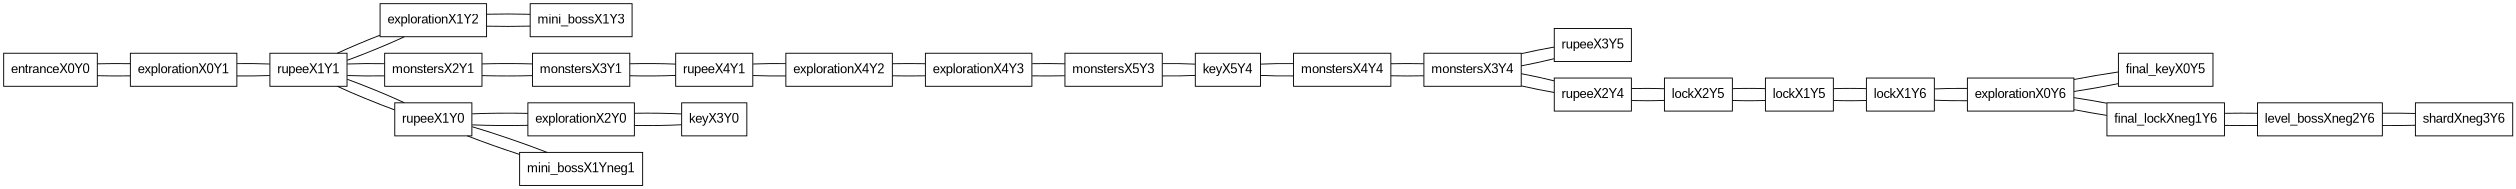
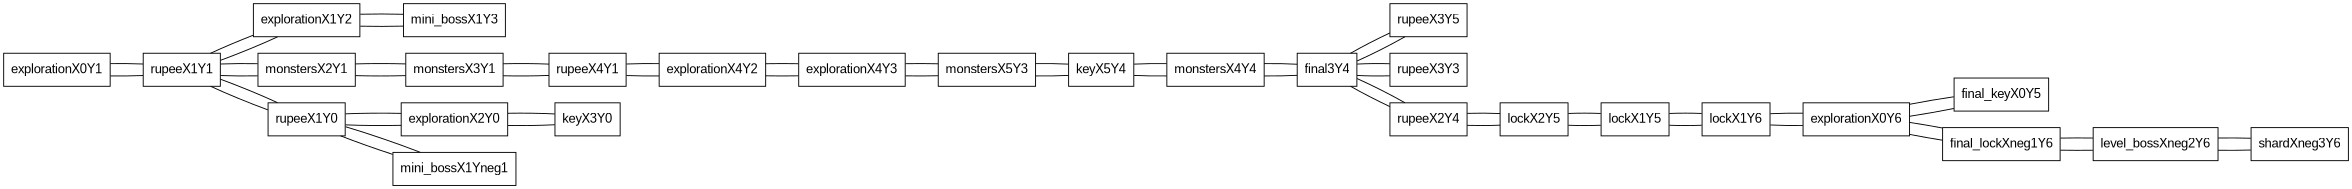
node "entranceX0Y0": removed
node "rupeeX3Y3": added
node "monstersX3Y4": label "monstersX3Y4" -> "final3Y4"
